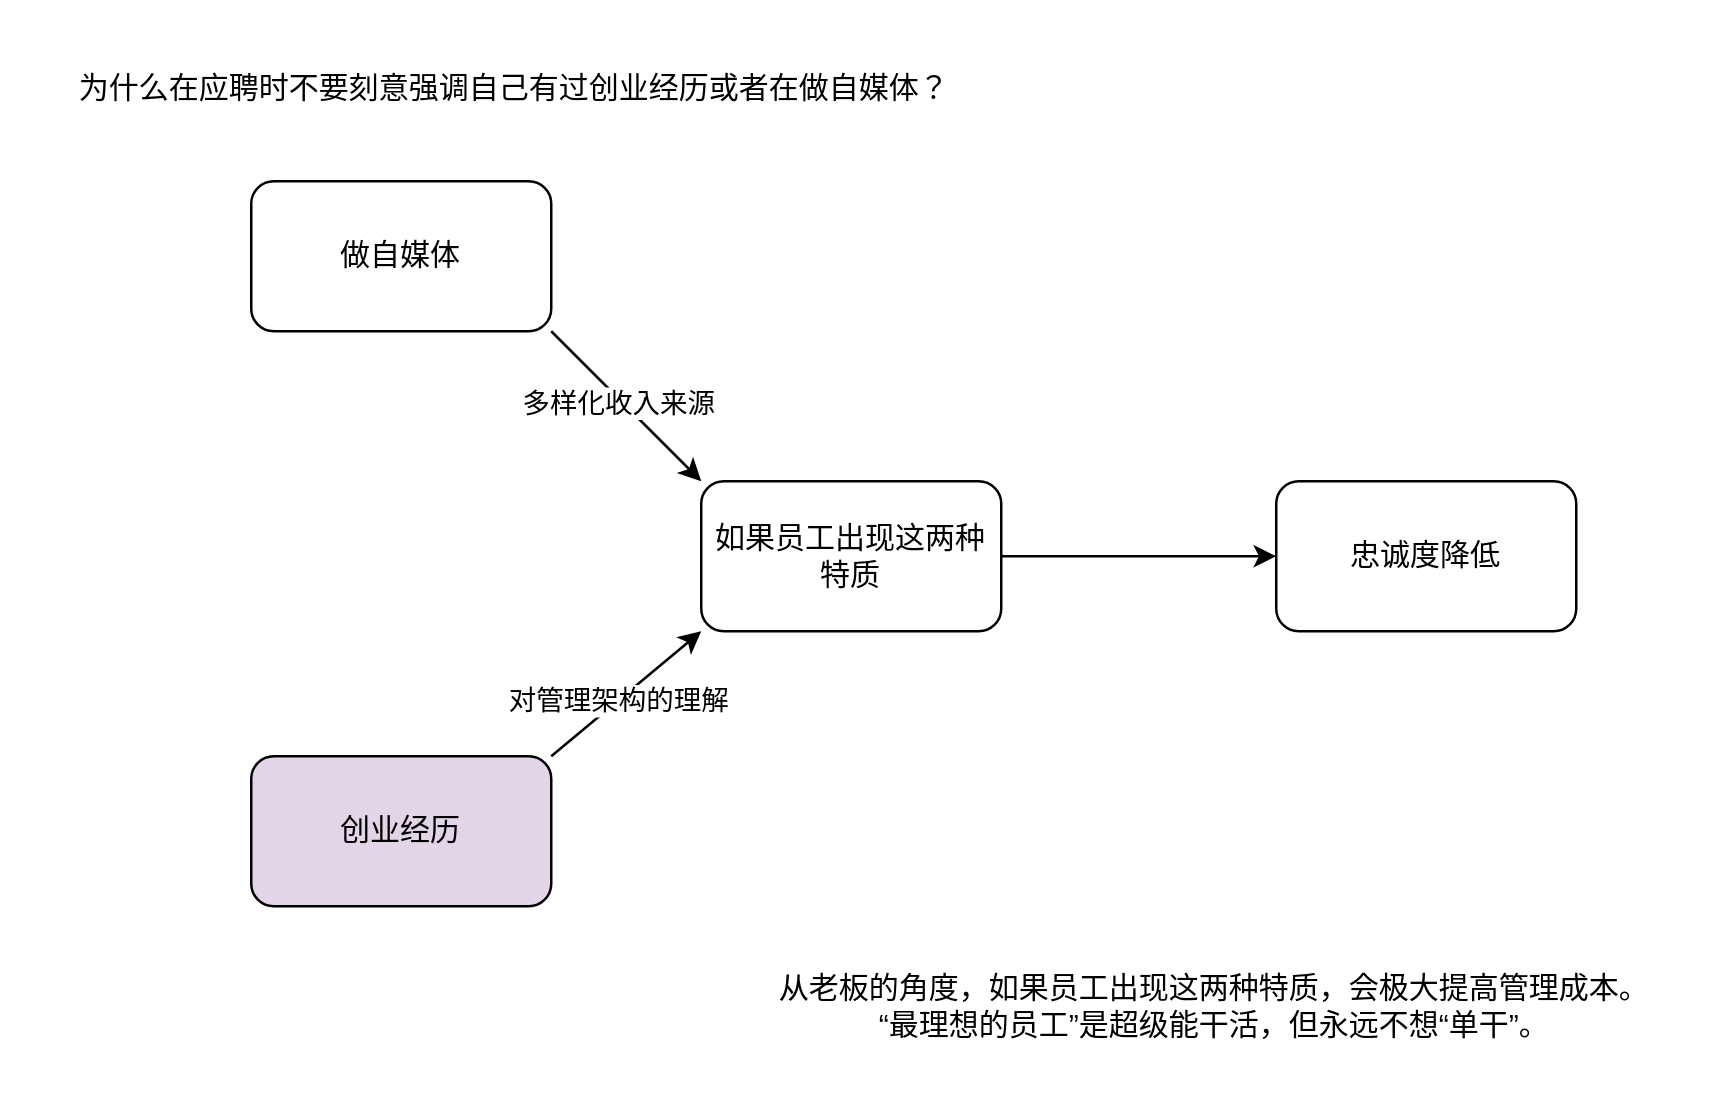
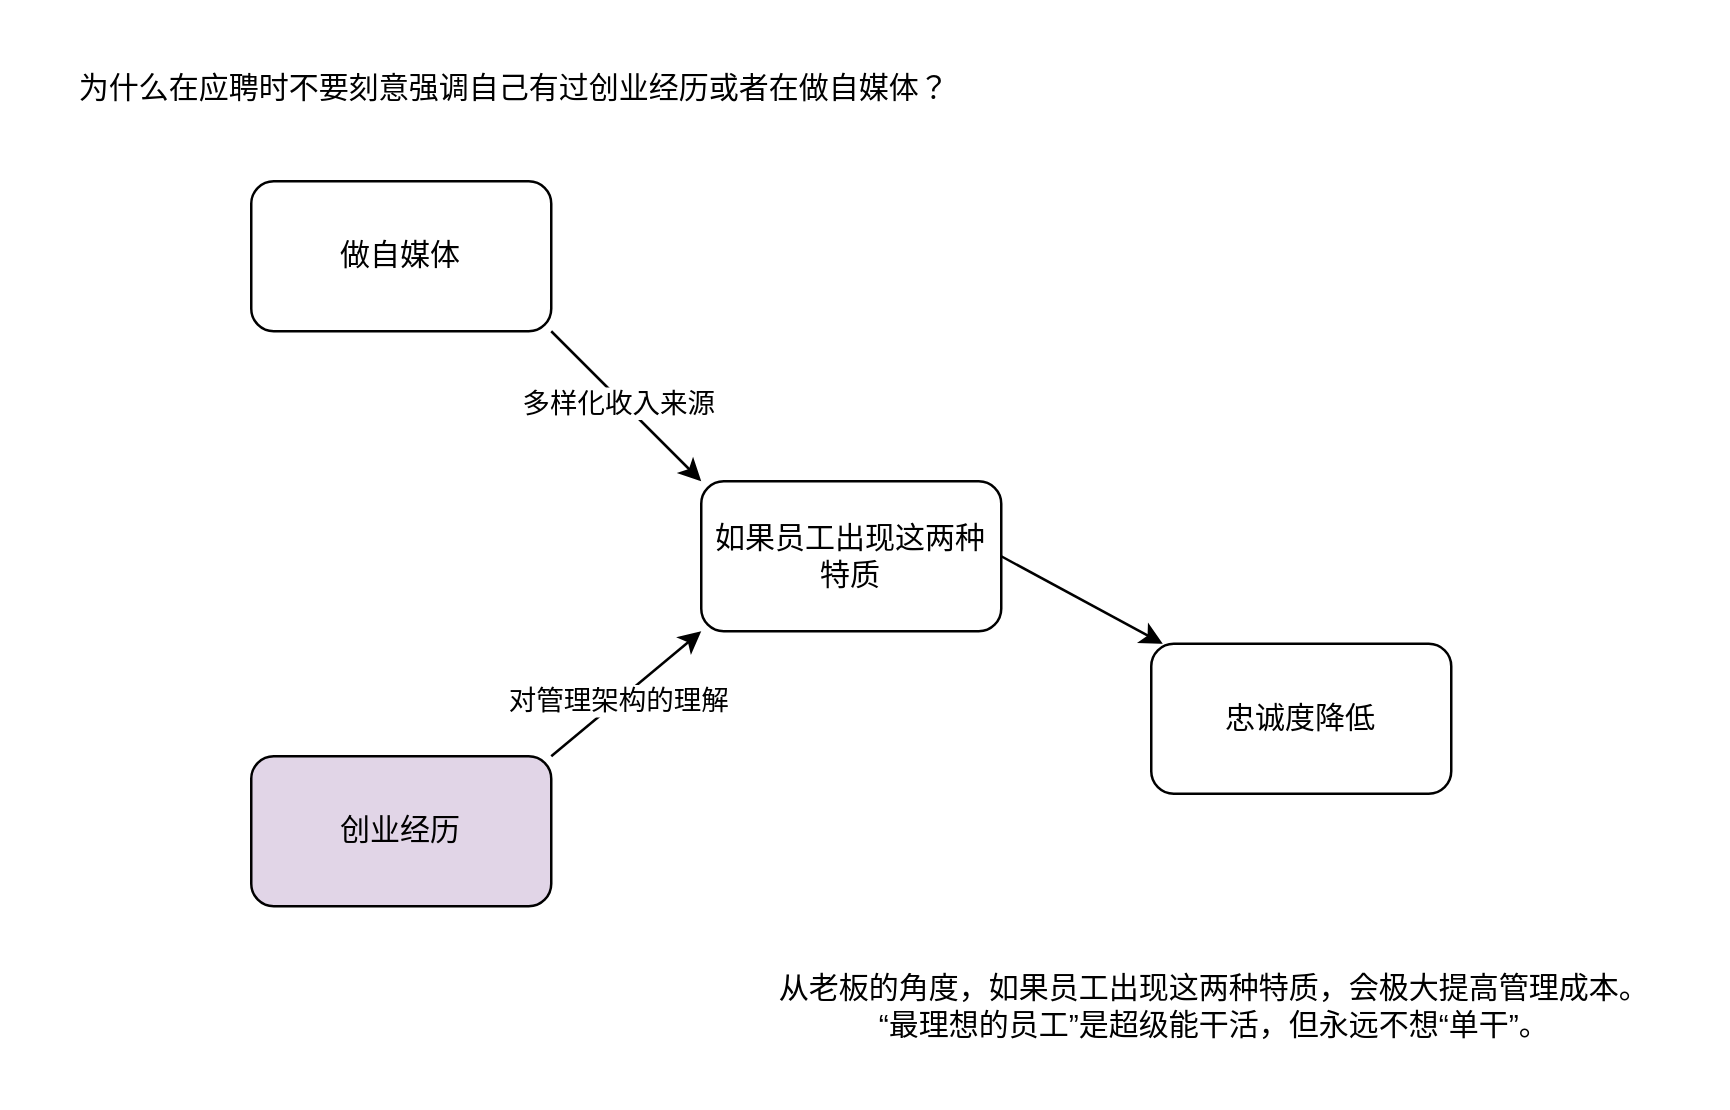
node "忠诚度降低": moved (1426, 556) -> (1301, 719)
